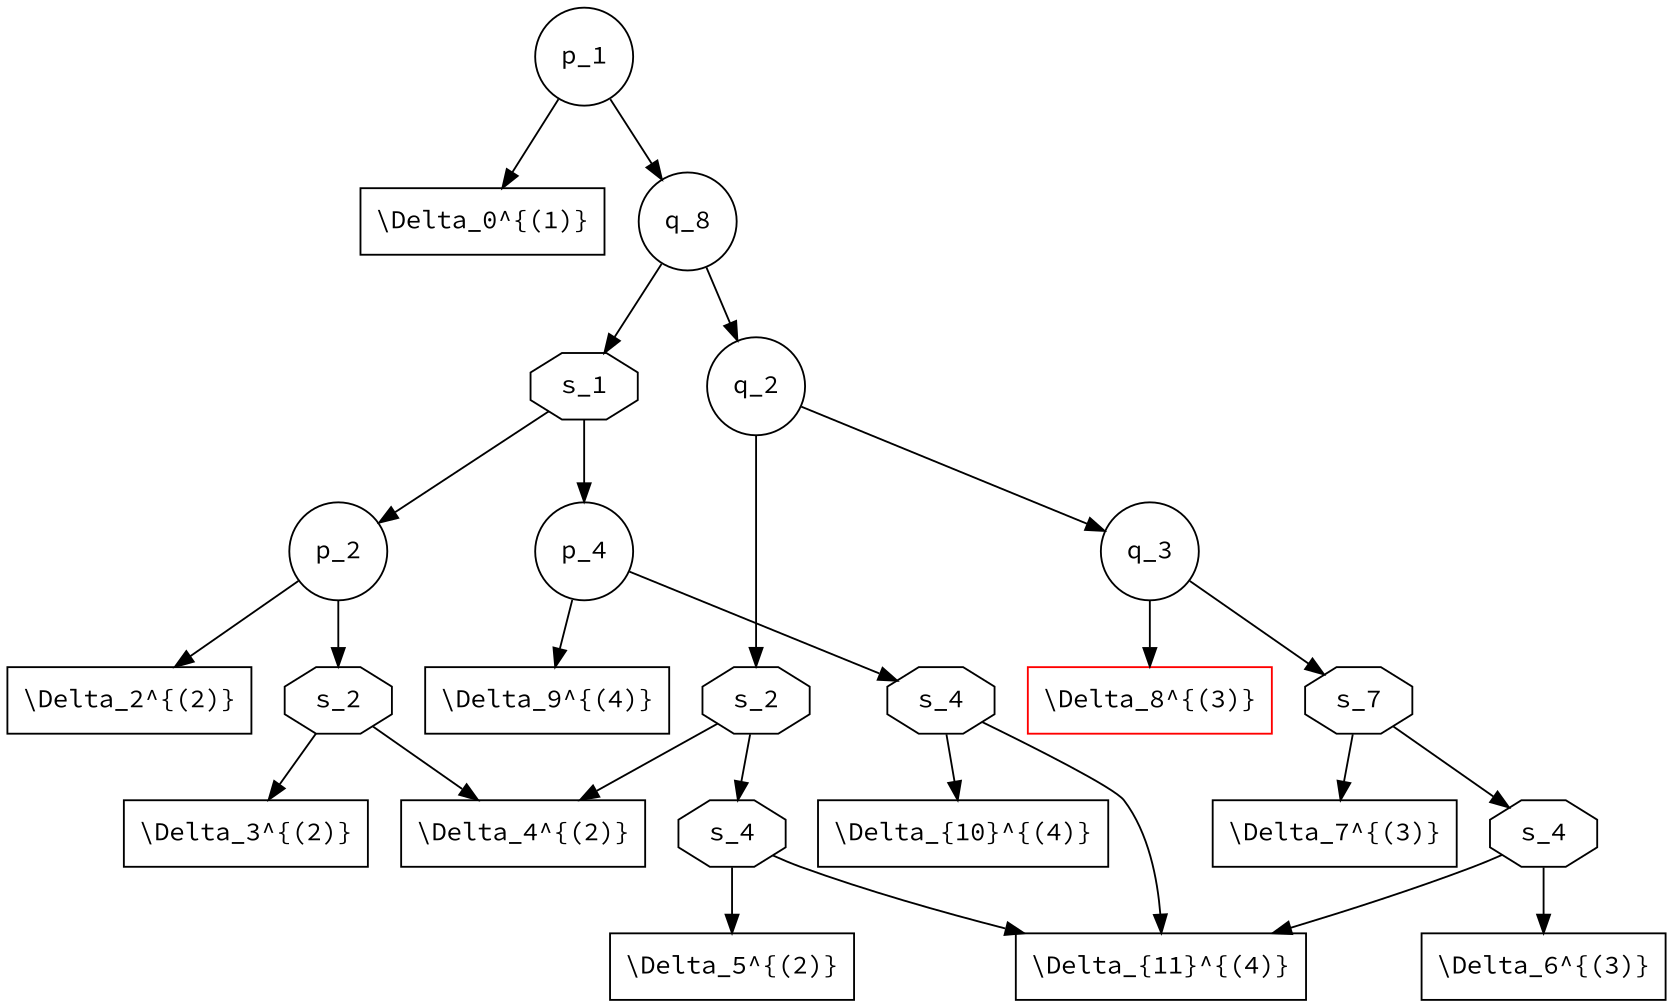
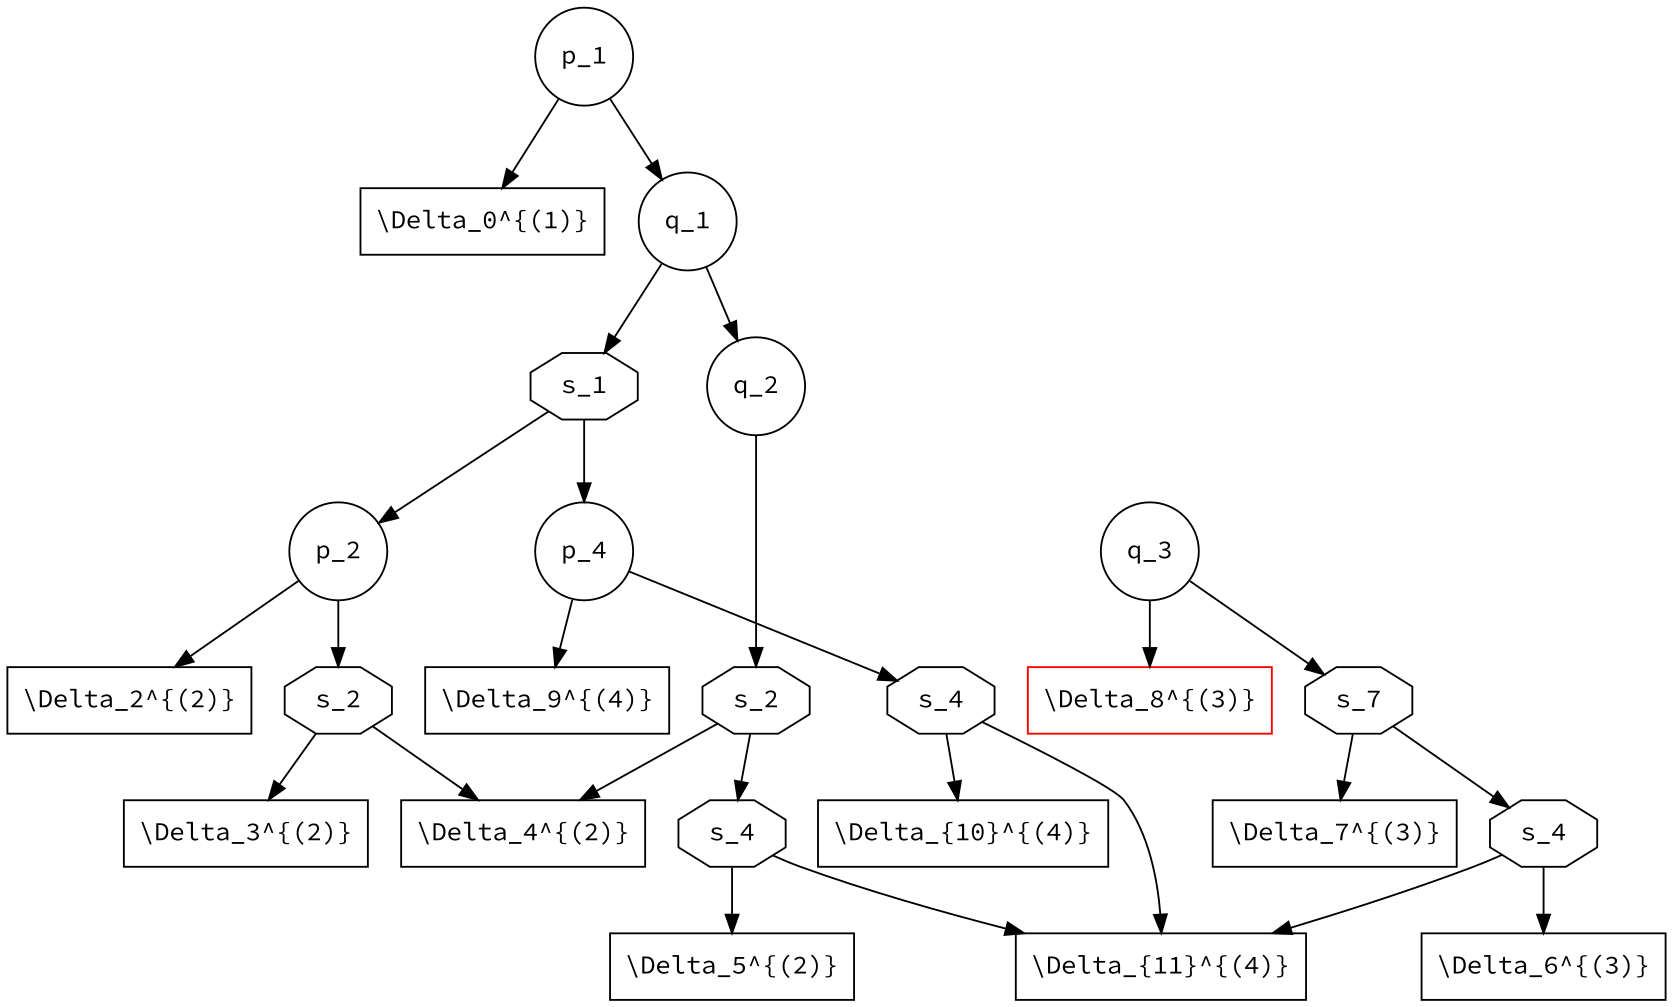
node "q_8": label "q_8" -> "q_1"
edge "q_2" -> "q_3": removed
